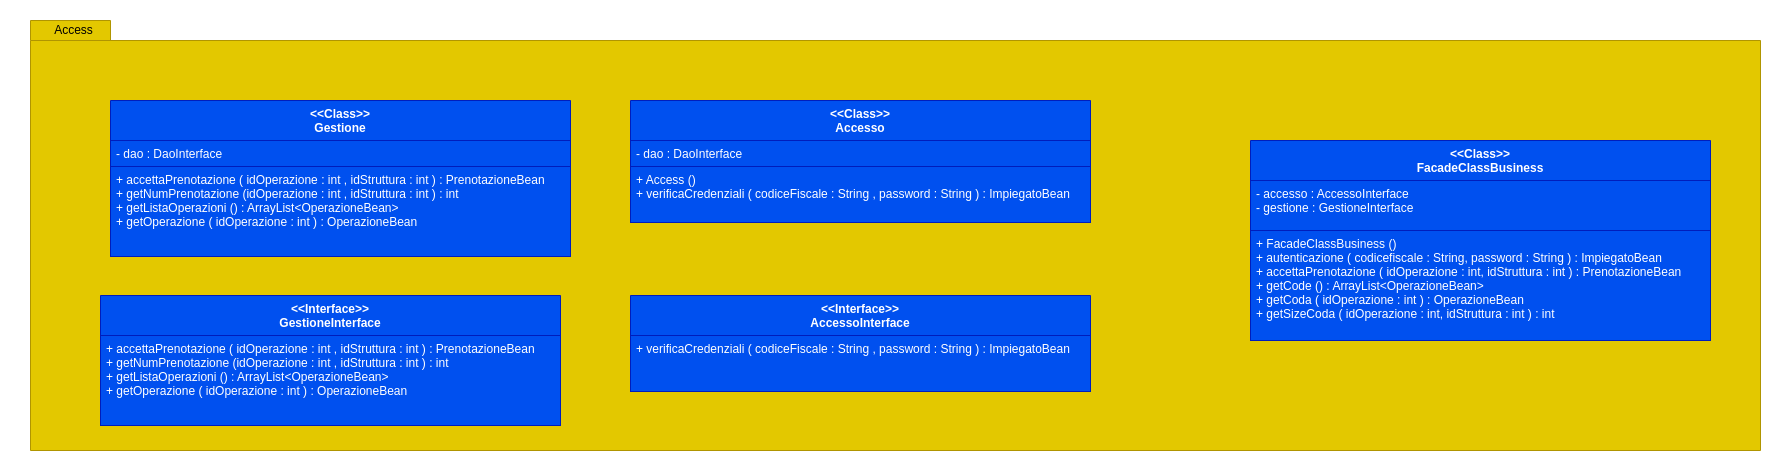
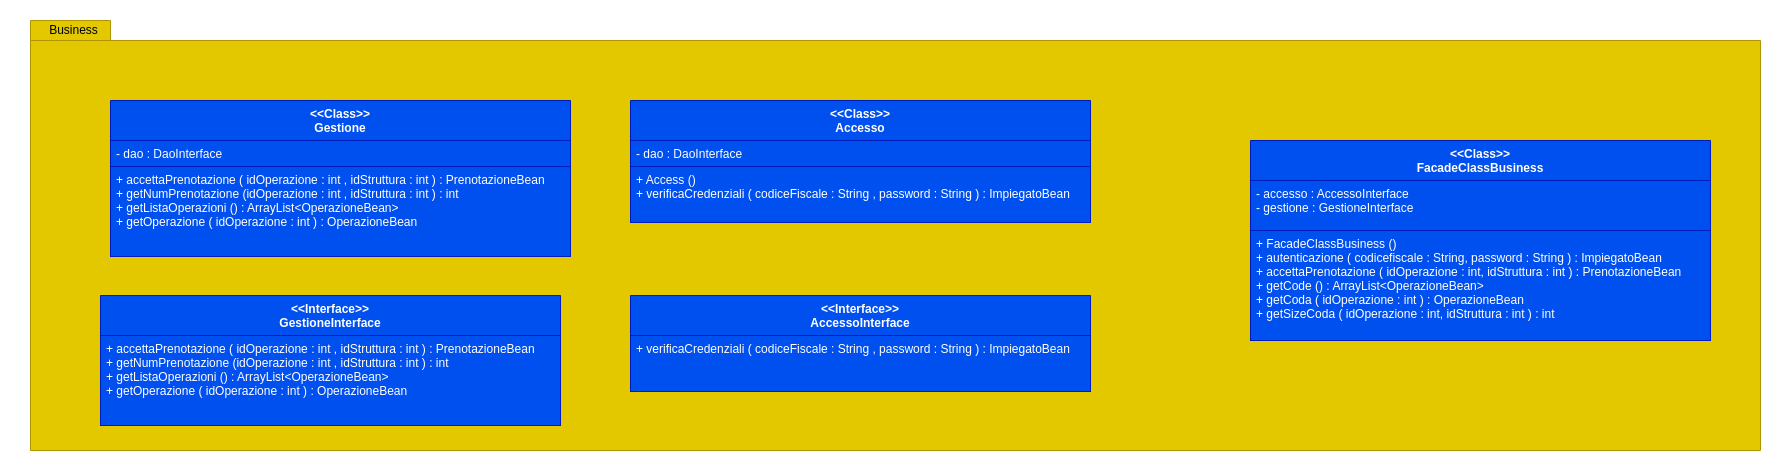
node "Access": label "Access" -> "Business"
